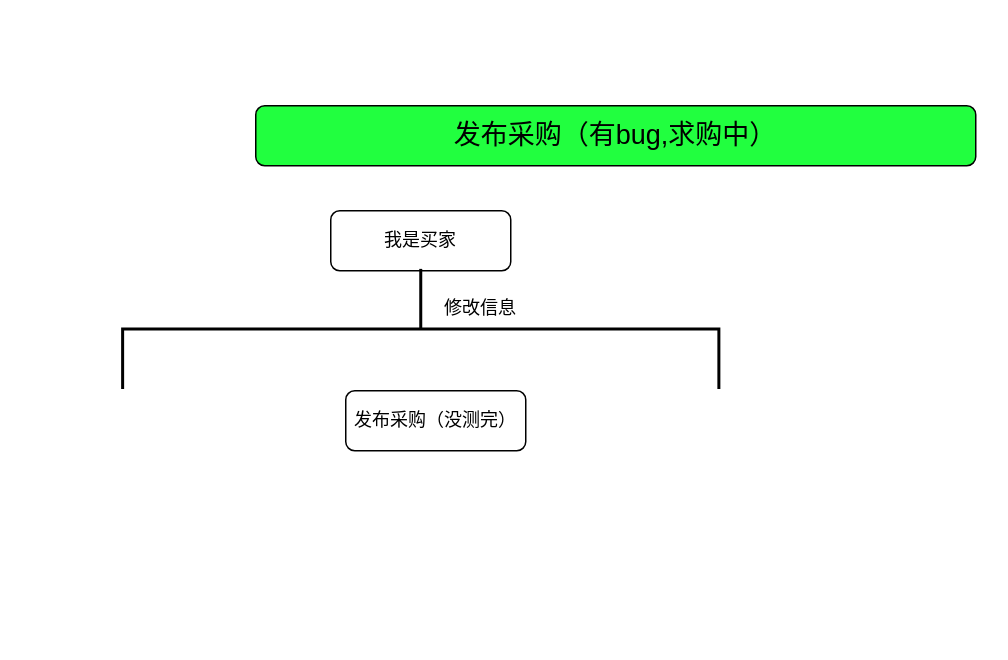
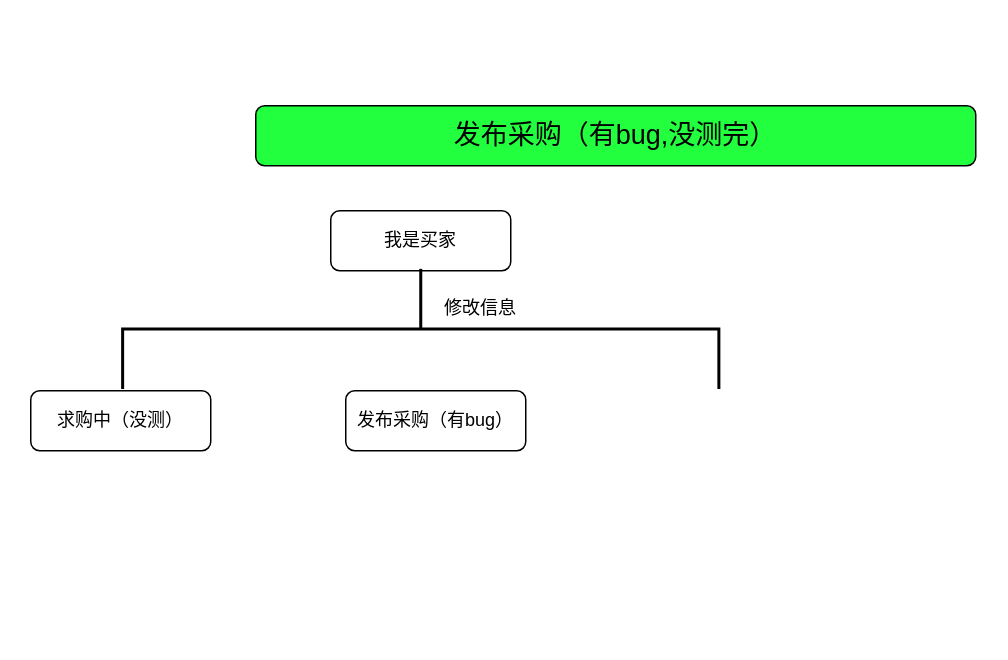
node "发布采购（有bug,求购中）": label "发布采购（有bug,求购中）" -> "发布采购（有bug,没测完）"
node "求购中（没测）": added
node "发布采购（没测完）": label "发布采购（没测完）" -> "发布采购（有bug）"
